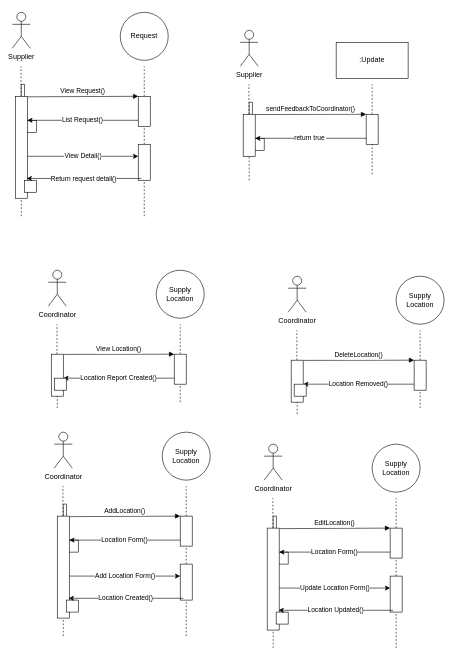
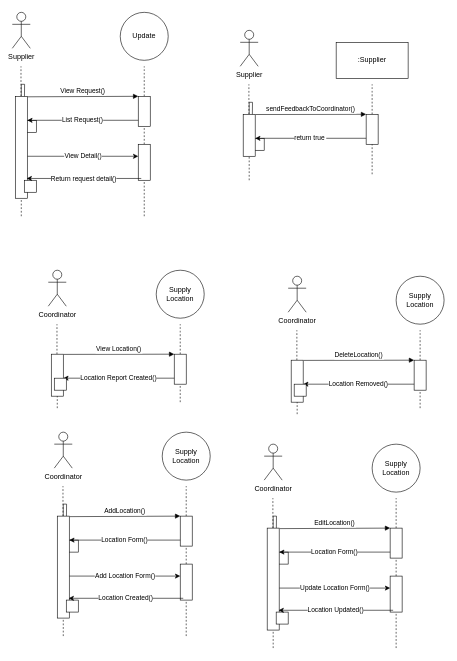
node "Request": label "Request" -> "Update"
node ":Update": label ":Update" -> ":Supplier"
